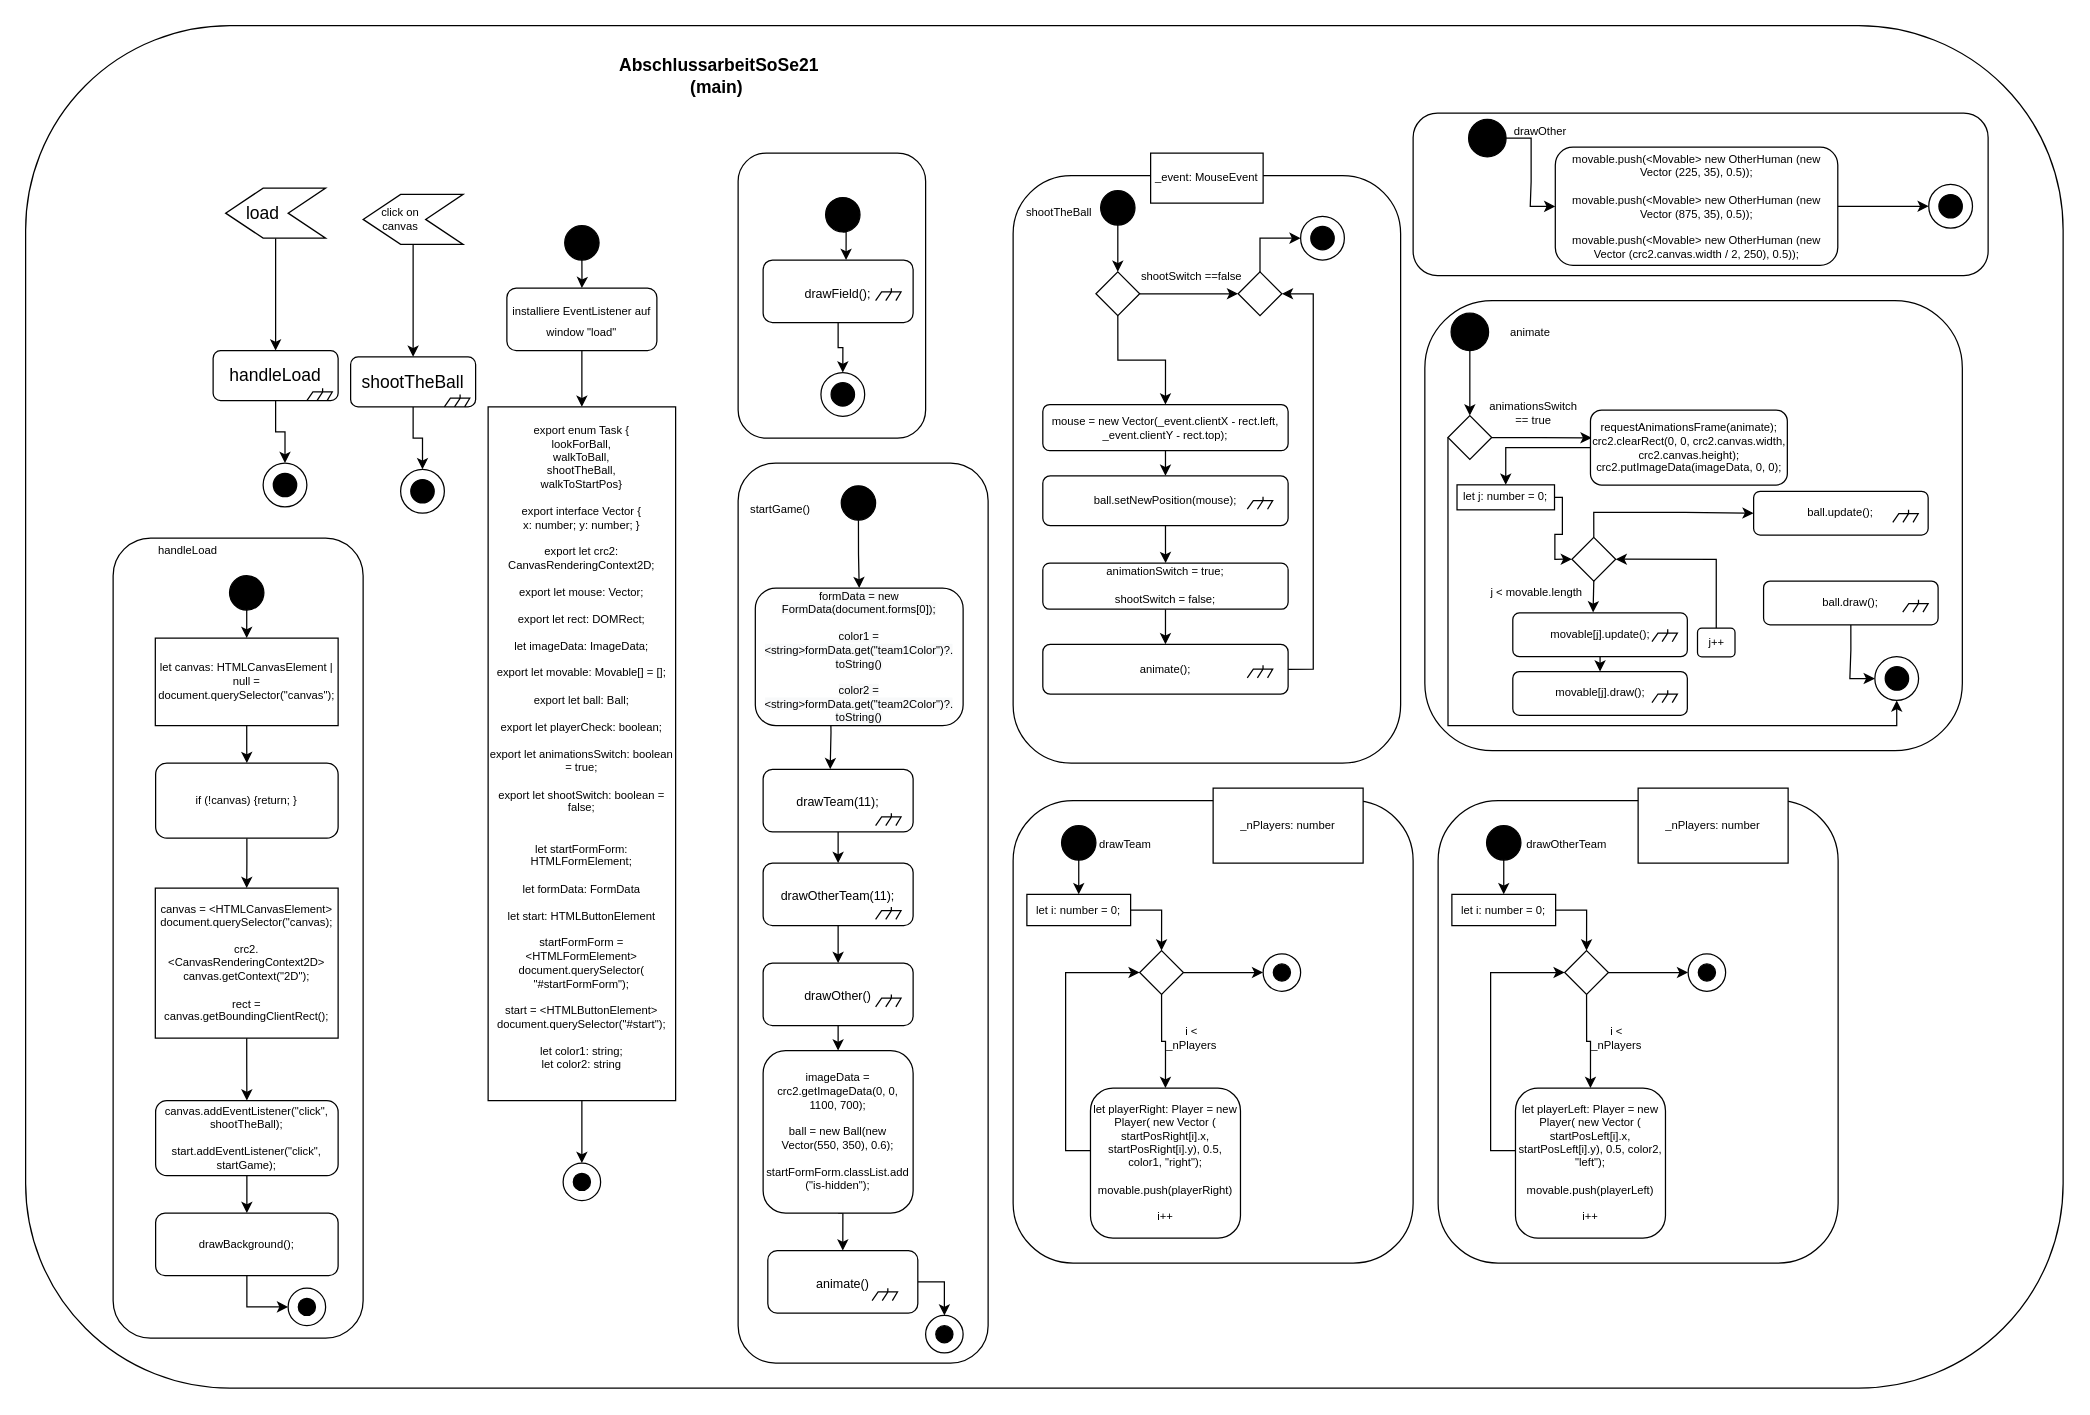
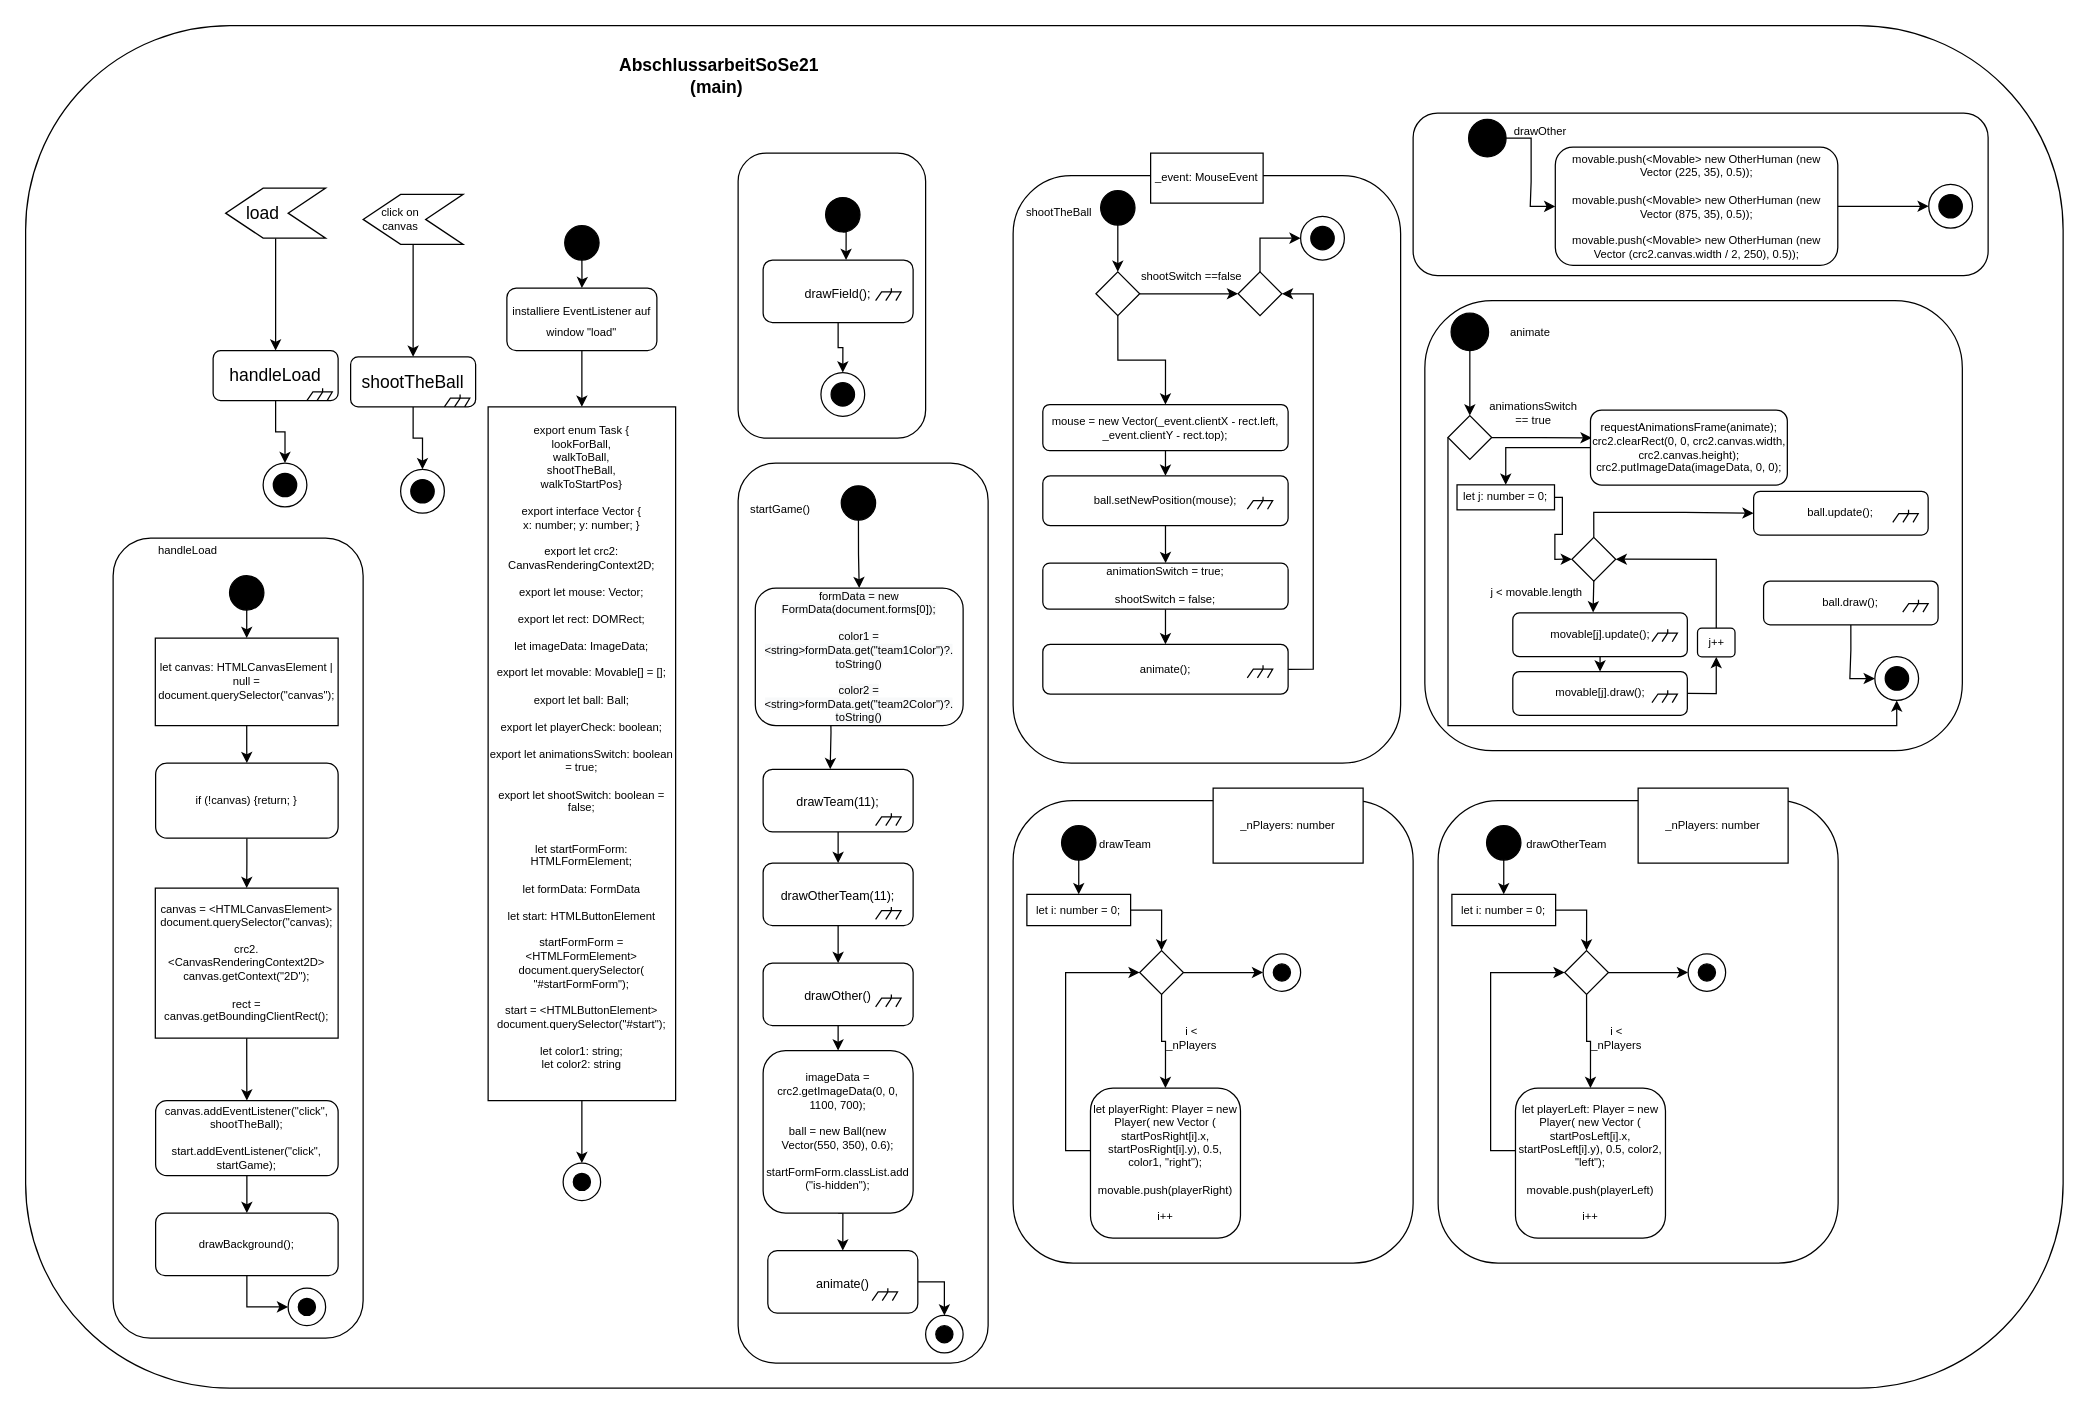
edge "movable[j].draw();" -> "j++": added
